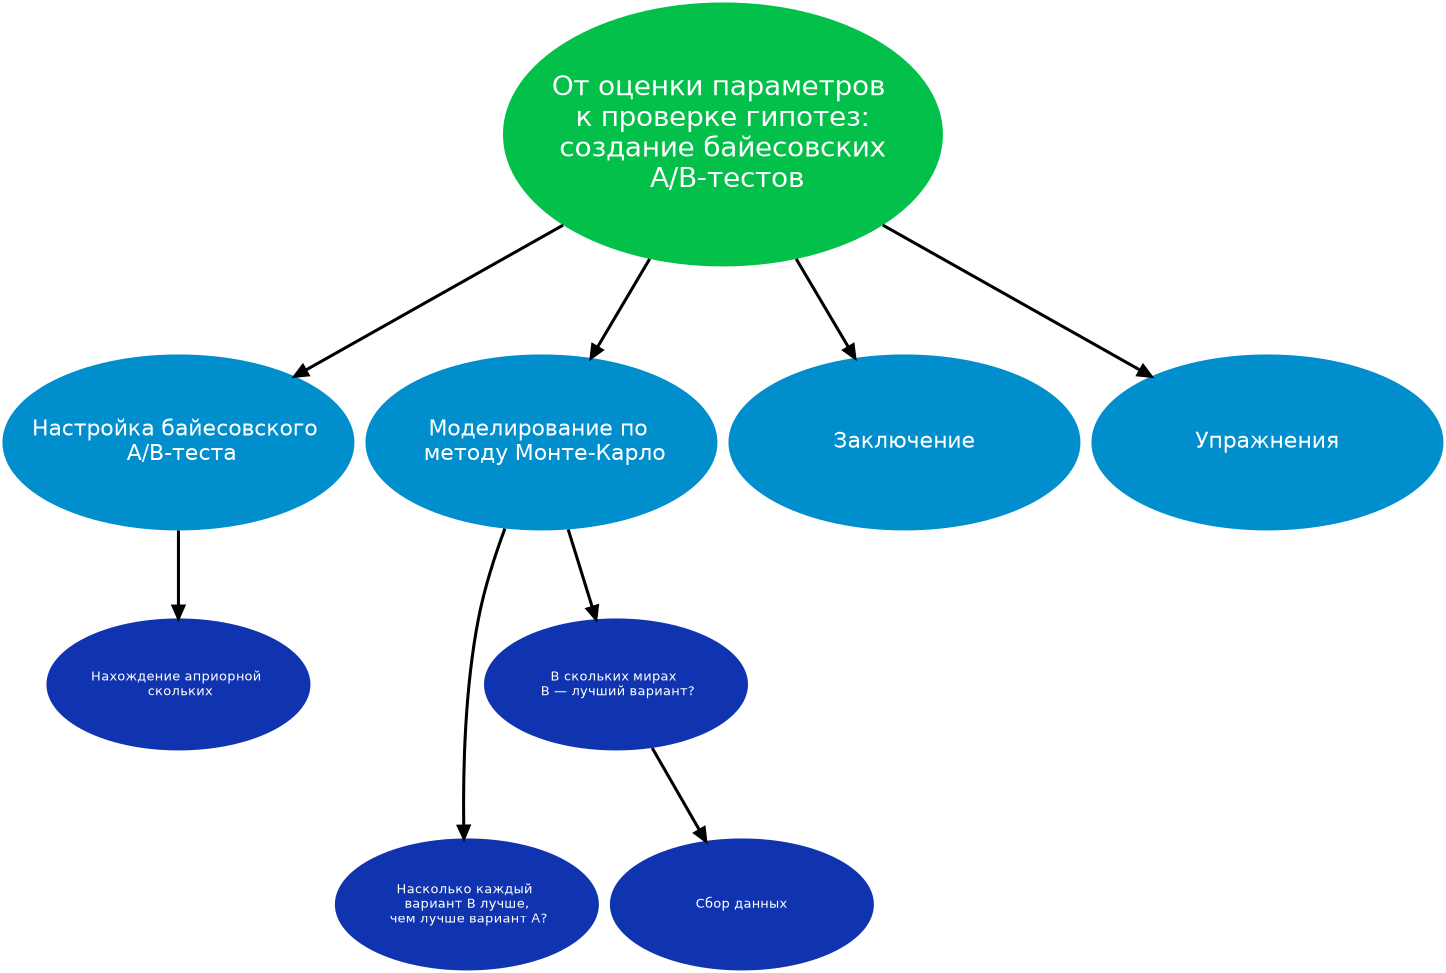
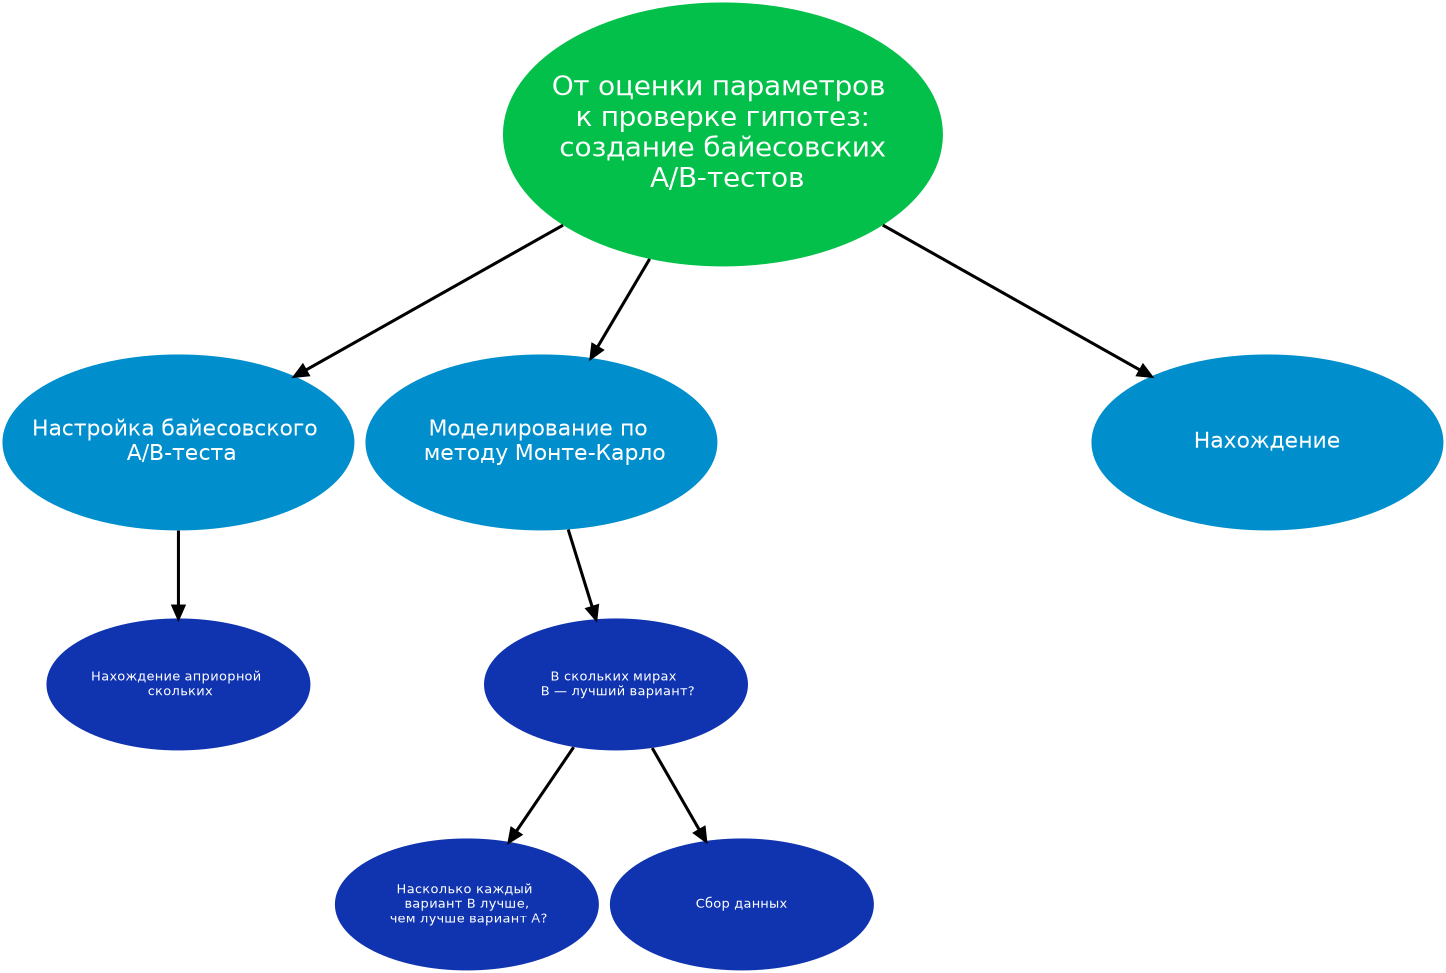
node "Заключение": removed
node "Упражнения": label "Упражнения" -> "Нахождение"
edge "Моделирование по методу Монте-Карло" -> "Насколько каждый вариант B лучше, чем лучше вариант A?": now "В скольких мирах B — лучший вариант?" -> "Насколько каждый вариант B лучше, чем лучше вариант A?"
